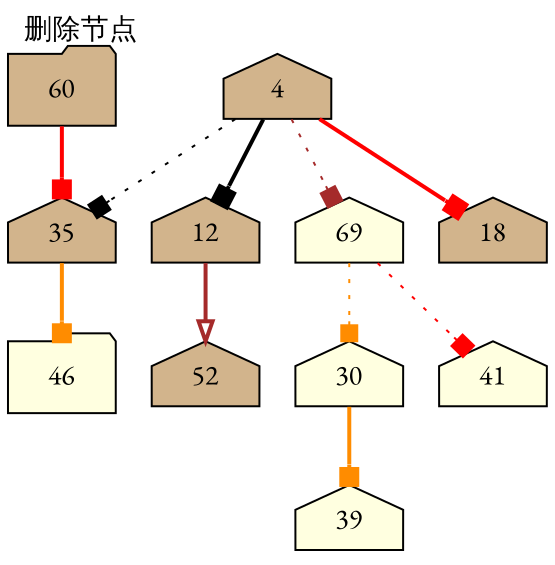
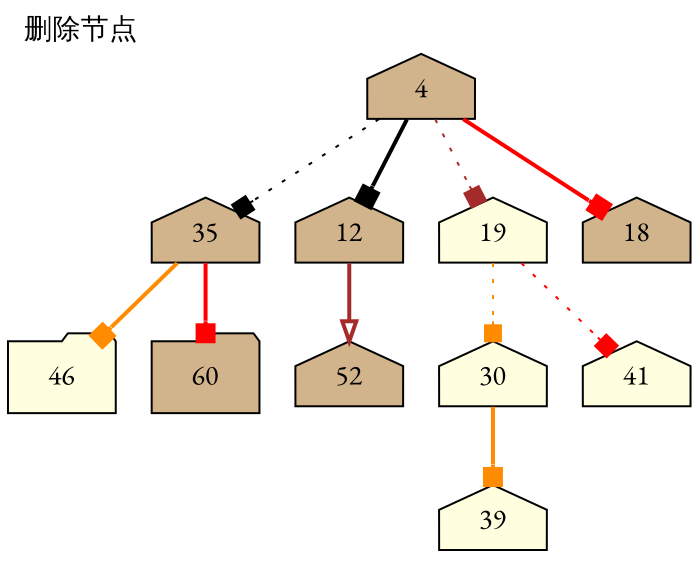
edge "60" -> "35": reversed
node "69": label "69" -> "19"
